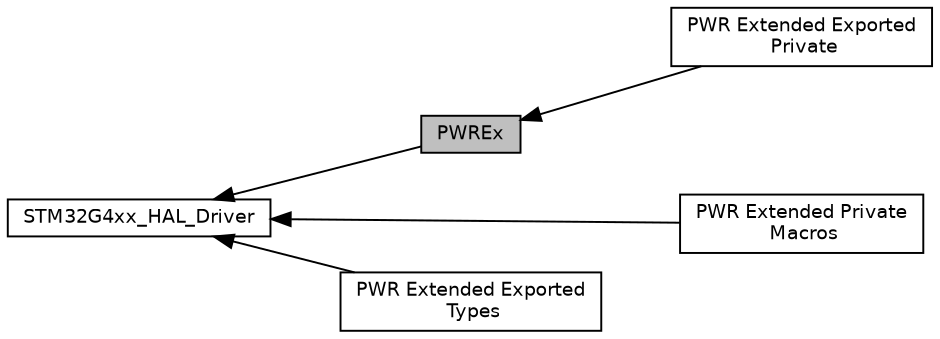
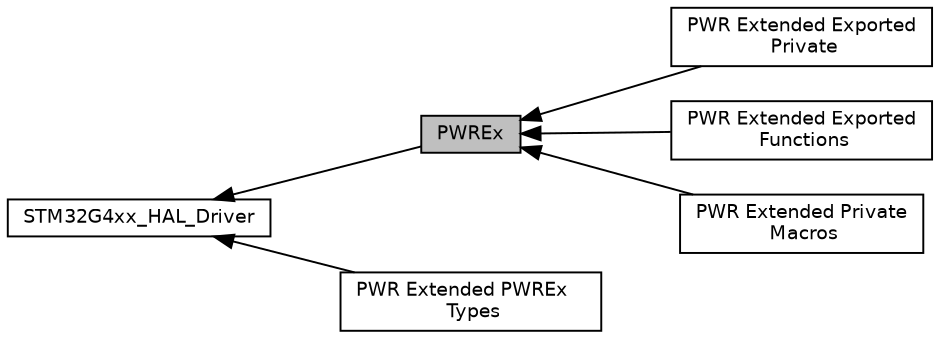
node "PWR Extended Exported Functions": added
edge "PWR Extended Private Macros" -> "STM32G4xx_HAL_Driver": now "PWR Extended Private Macros" -> "PWREx"
node "PWR Extended Exported Types": label "PWR Extended Exported Types" -> "PWR Extended PWREx Types"
